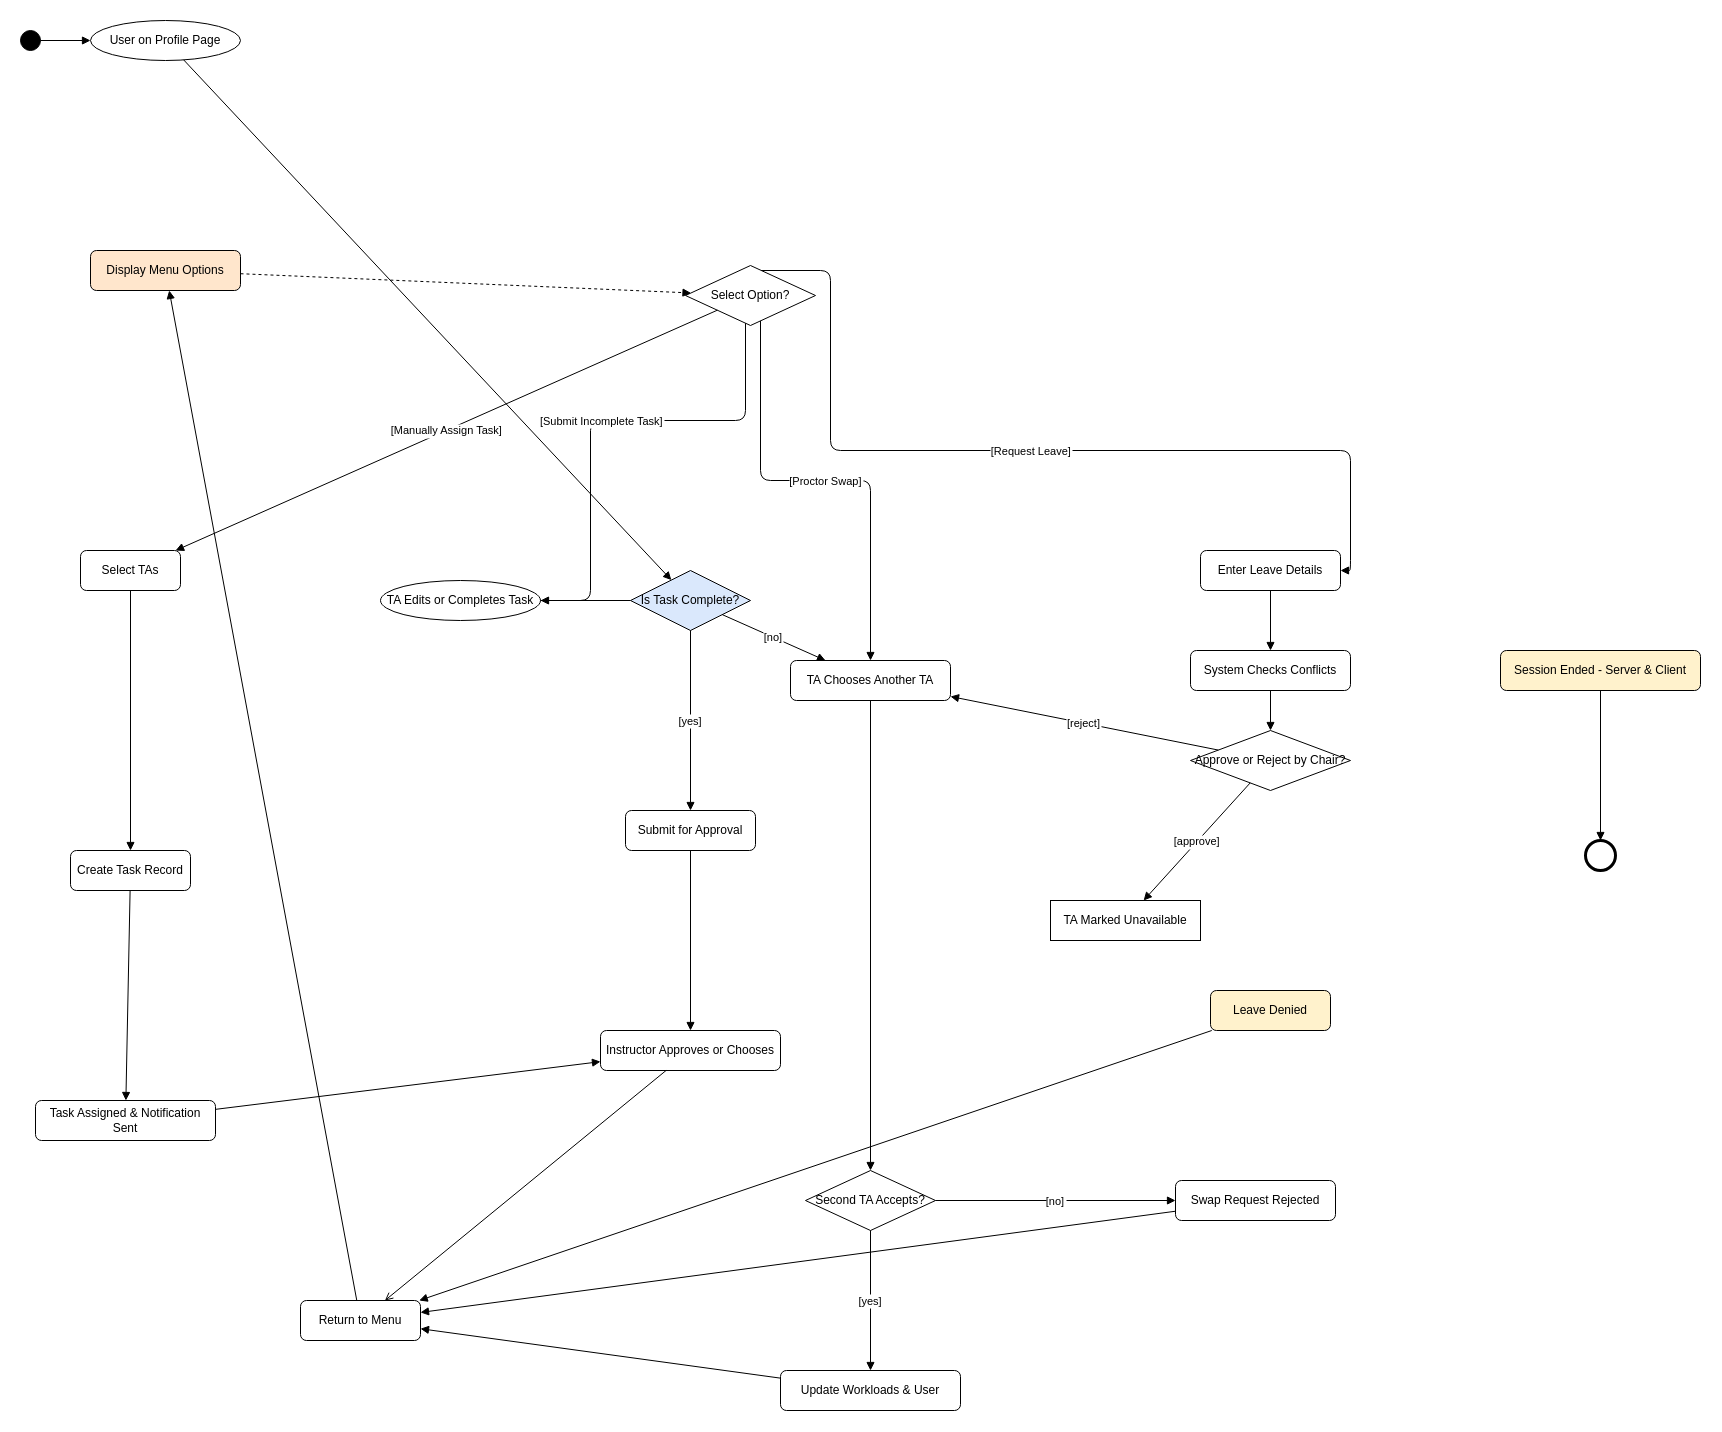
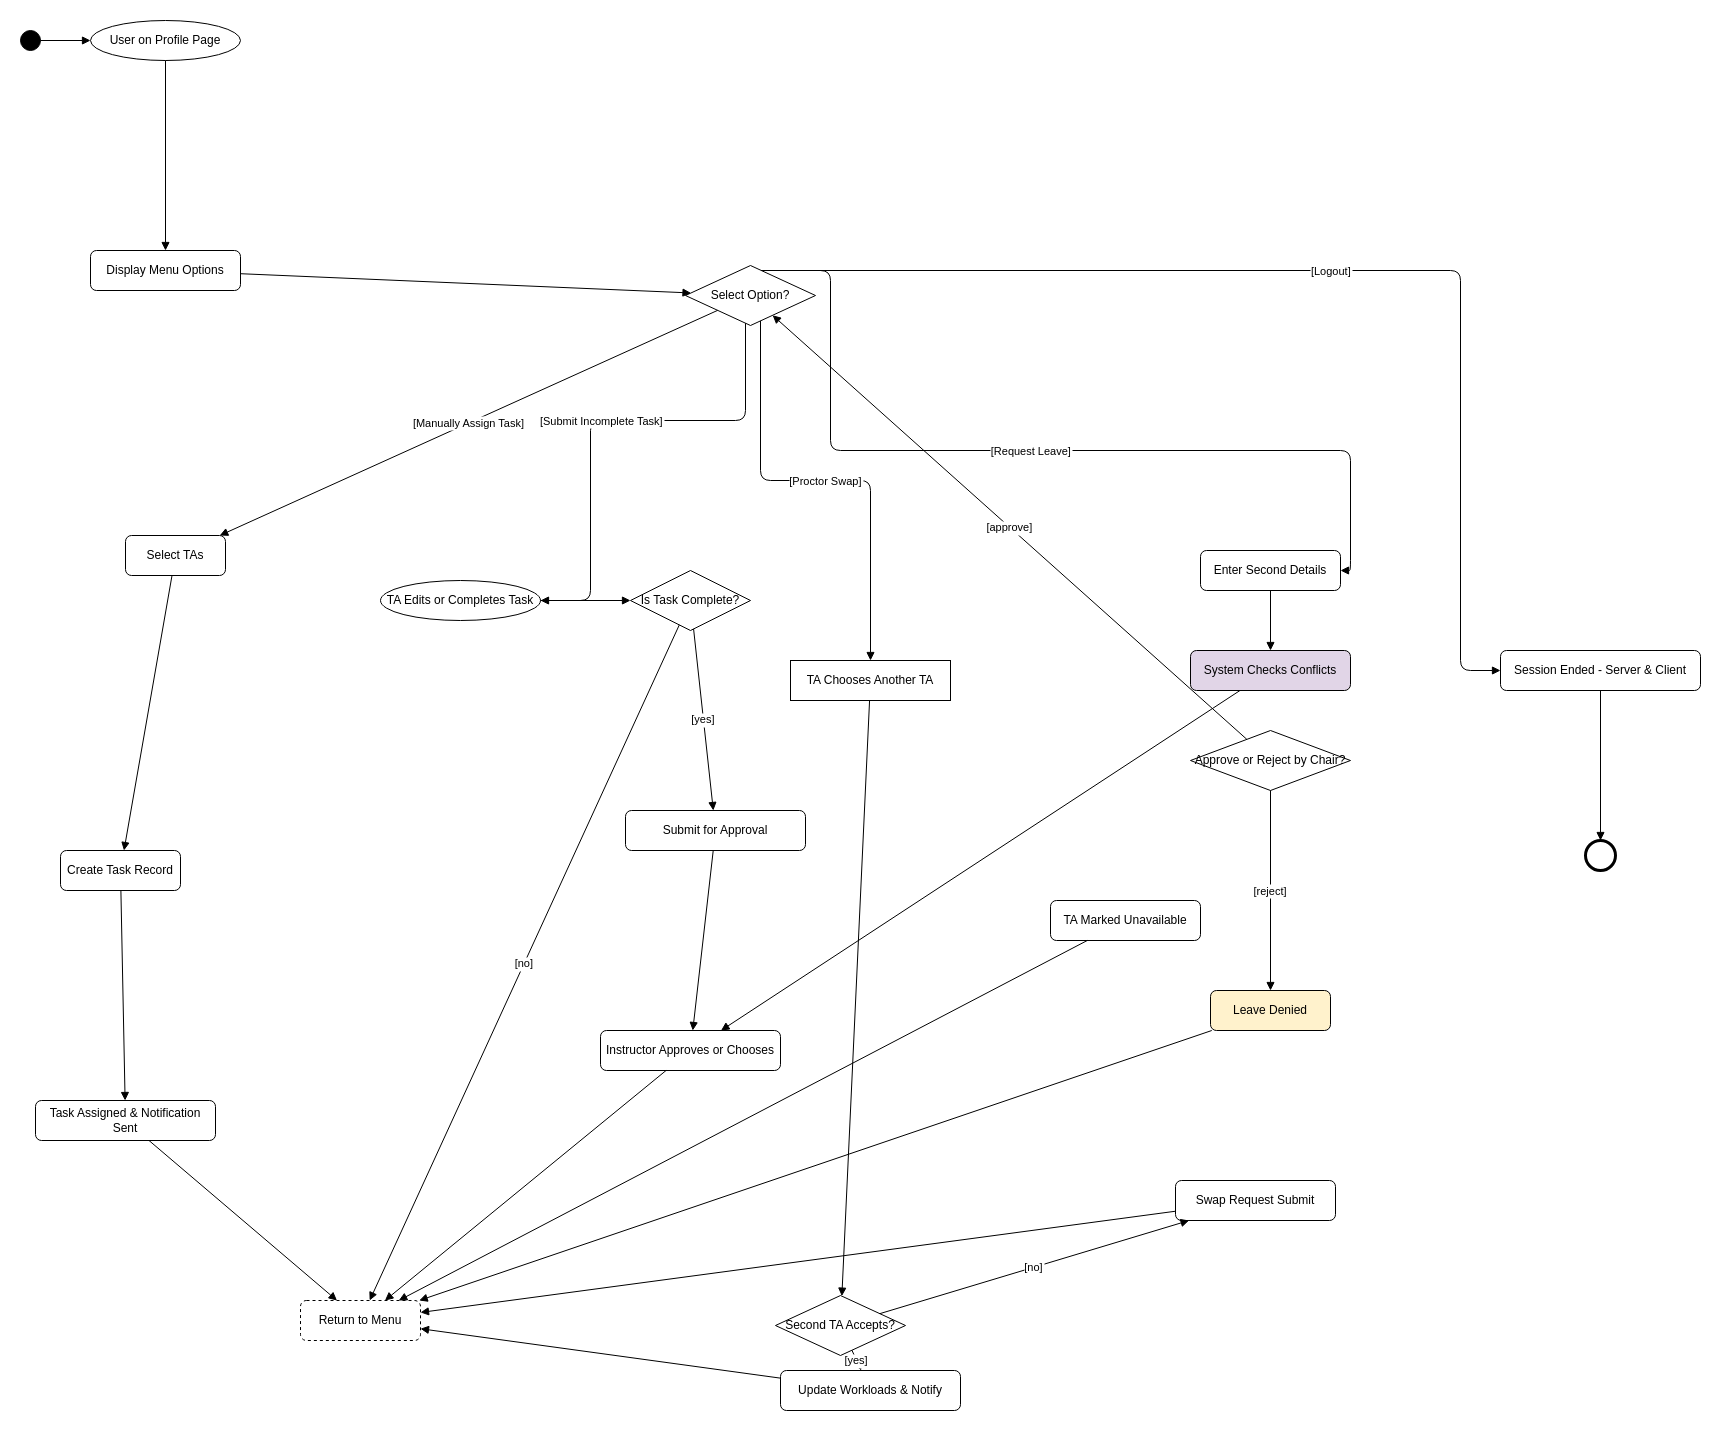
node "Display Menu Options": fillcolor #ffe6cc -> #ffffff
edge "Select Option?" -> "Session Ended - Server & Client": added, label "[Logout]"
edge "Display Menu Options" -> "Select Option?": style dashed -> solid
edge "User on Profile Page" -> "Is Task Complete?": now "User on Profile Page" -> "Display Menu Options"
node "Select TAs": moved (131, 571) -> (176, 556)
node "Enter Leave Details": label "Enter Leave Details" -> "Enter Second Details"
edge "TA Edits or Completes Task" -- "Is Task Complete?": arrowhead none -> block
node "Is Task Complete?": fillcolor #dae8fc -> #ffffff
edge "Is Task Complete?" -> "TA Chooses Another TA": now "Is Task Complete?" -> "Return to Menu"
node "System Checks Conflicts": fillcolor #ffffff -> #e1d5e7
node "Session Ended - Server & Client": fillcolor #fff2cc -> #ffffff
node "TA Chooses Another TA": shape rounded rectangle -> rectangle
edge "System Checks Conflicts" -> "Approve or Reject by Chair?": now "System Checks Conflicts" -> "Instructor Approves or Chooses"
edge "Approve or Reject by Chair?" -> "TA Chooses Another TA": now "Approve or Reject by Chair?" -> "Leave Denied"
edge "Return to Menu" -> "Display Menu Options": removed
node "Submit for Approval": size 130x40 -> 180x40
edge "Approve or Reject by Chair?" -> "TA Marked Unavailable": now "Approve or Reject by Chair?" -> "Select Option?"
node "Create Task Record": moved (131, 871) -> (121, 871)
node "TA Marked Unavailable": shape rectangle -> rounded rectangle
edge "Task Assigned & Notification Sent" -> "Instructor Approves or Chooses": now "Task Assigned & Notification Sent" -> "Return to Menu"
edge "TA Marked Unavailable" -> "Return to Menu": added
node "Second TA Accepts?": moved (871, 1201) -> (841, 1326)
node "Swap Request Rejected": label "Swap Request Rejected" -> "Swap Request Submit"
edge "Instructor Approves or Chooses" -> "Return to Menu": arrowhead open -> block
node "Return to Menu": style solid -> dashed
node "Update Workloads & User": label "Update Workloads & User" -> "Update Workloads & Notify"
